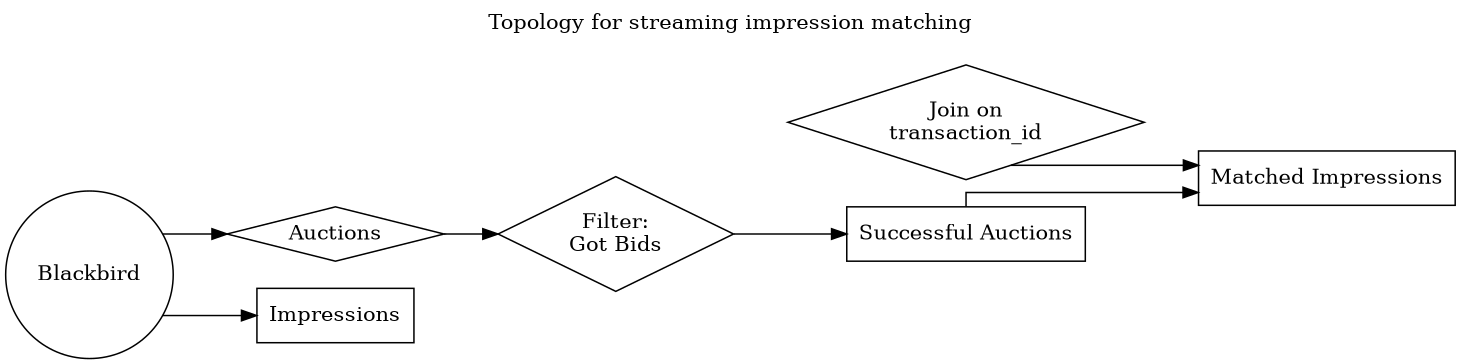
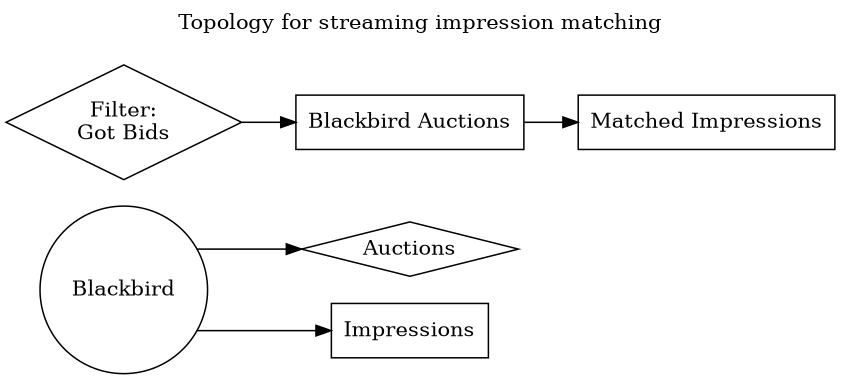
node "Join on transaction_id": removed
edge "Auctions" -> "Filter: Got Bids": removed
node "Successful Auctions": label "Successful Auctions" -> "Blackbird Auctions"
